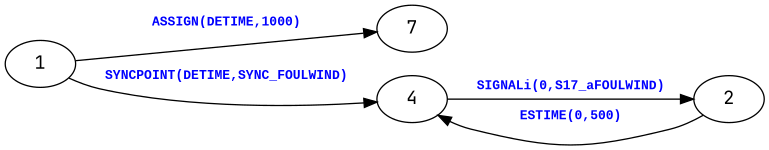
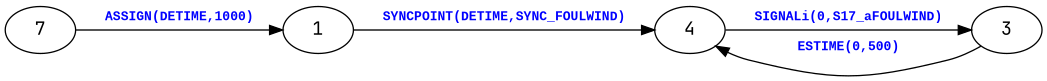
edge "1" -> "7": reversed
node "2": label "2" -> "3"
